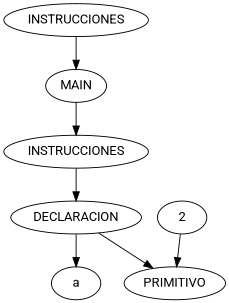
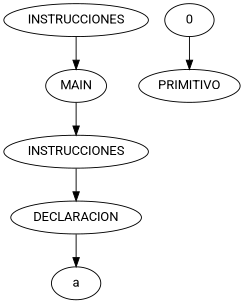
node "2": label "2" -> "0"
edge "DECLARACION" -> "PRIMITIVO": removed
